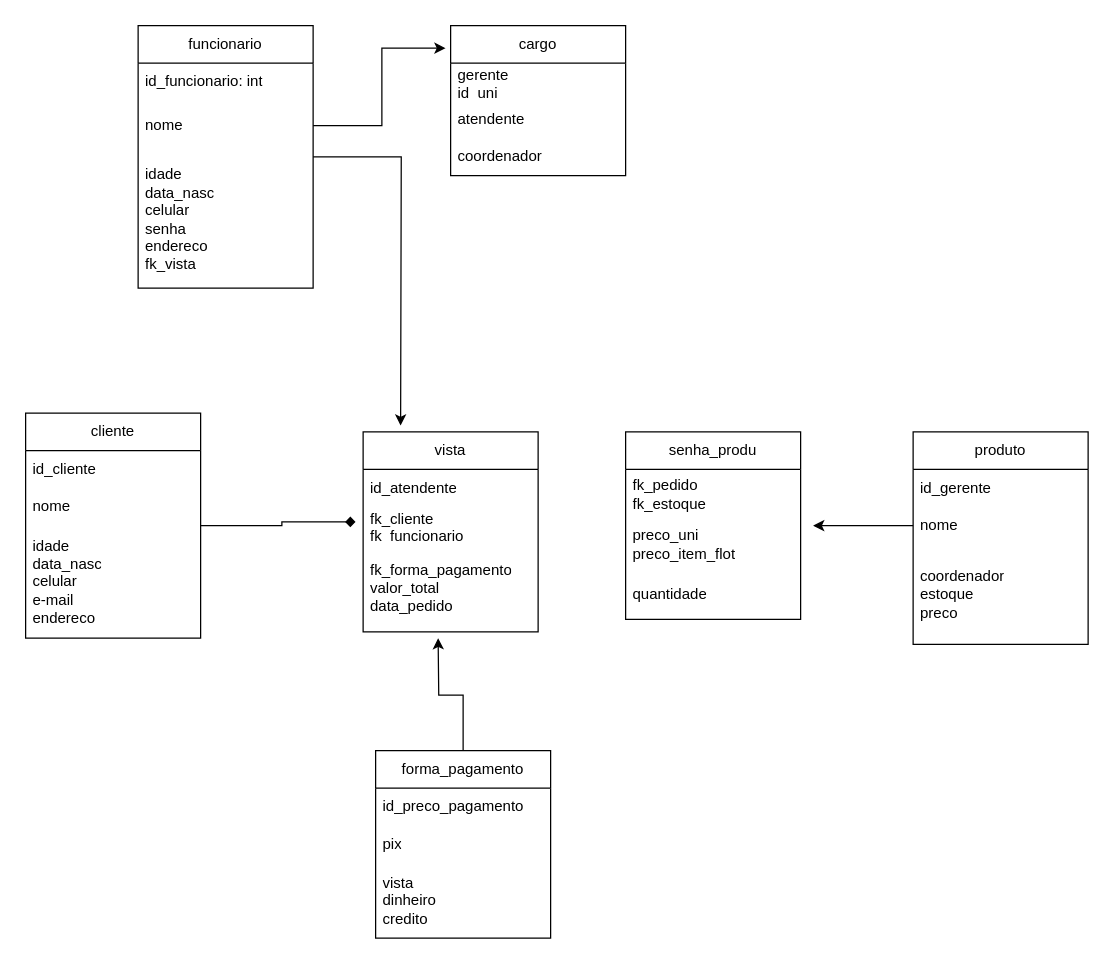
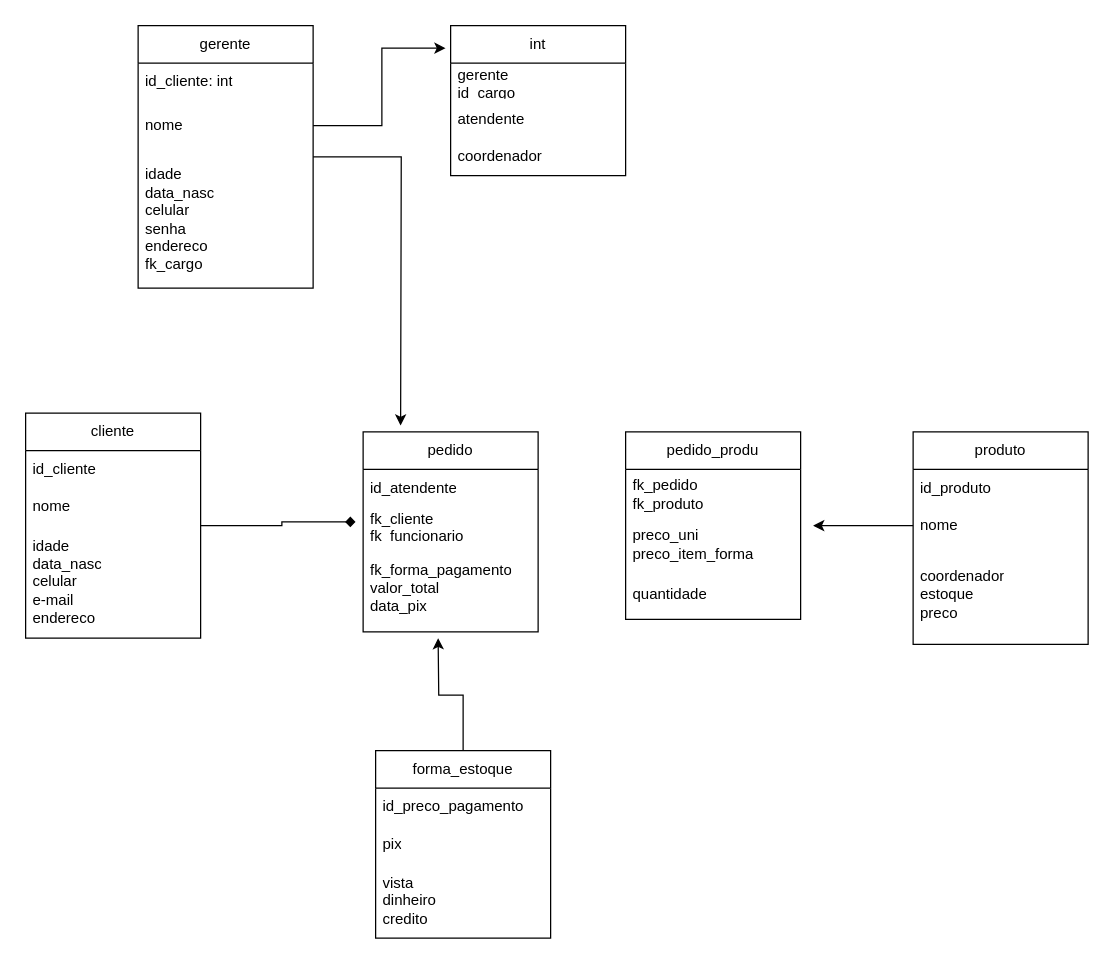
node "funcionario": label "funcionario" -> "gerente"
node "cargo": label "cargo" -> "int"
node "id_funcionario: int": label "id_funcionario: int" -> "id_cliente: int"
node "gerente id_uni": label "gerente id_uni" -> "gerente id_cargo"
node "idade data_nasc celular senha endereco fk_vista": label "idade data_nasc celular senha endereco fk_vista" -> "idade data_nasc celular senha endereco fk_cargo"
node "vista": label "vista" -> "pedido"
node "senha_produ": label "senha_produ" -> "pedido_produ"
node "id_gerente": label "id_gerente" -> "id_produto"
node "fk_pedido fk_estoque": label "fk_pedido fk_estoque" -> "fk_pedido fk_produto"
node "preco_uni preco_item_flot": label "preco_uni preco_item_flot" -> "preco_uni preco_item_forma"
node "fk_forma_pagamento valor_total data_pedido": label "fk_forma_pagamento valor_total data_pedido" -> "fk_forma_pagamento valor_total data_pix"
node "forma_pagamento": label "forma_pagamento" -> "forma_estoque"
